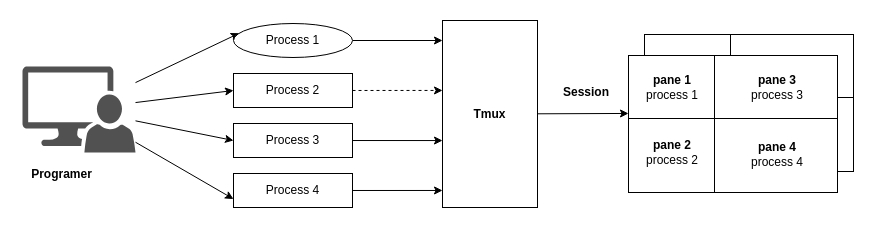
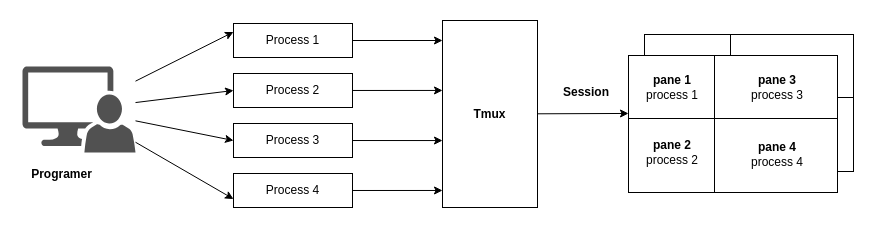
node "Process 1": shape ellipse -> rectangle
edge "Process 2" -> "Tmux": style dashed -> solid
